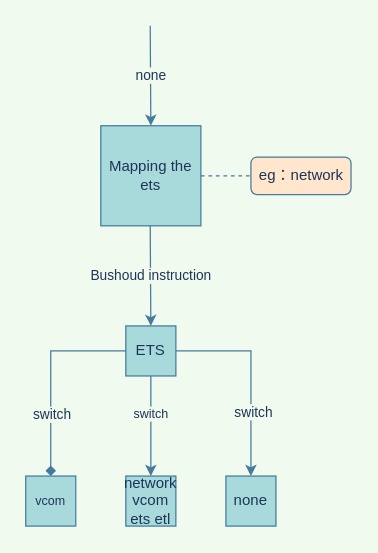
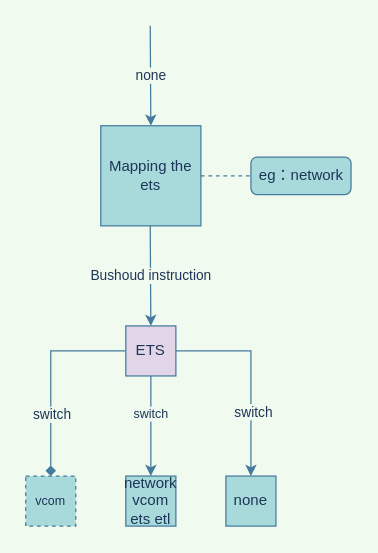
node "eg：network": fillcolor #ffe6cc -> #a8dadc
node "ETS": fillcolor #a8dadc -> #e1d5e7
node "vcom": style solid -> dashed
